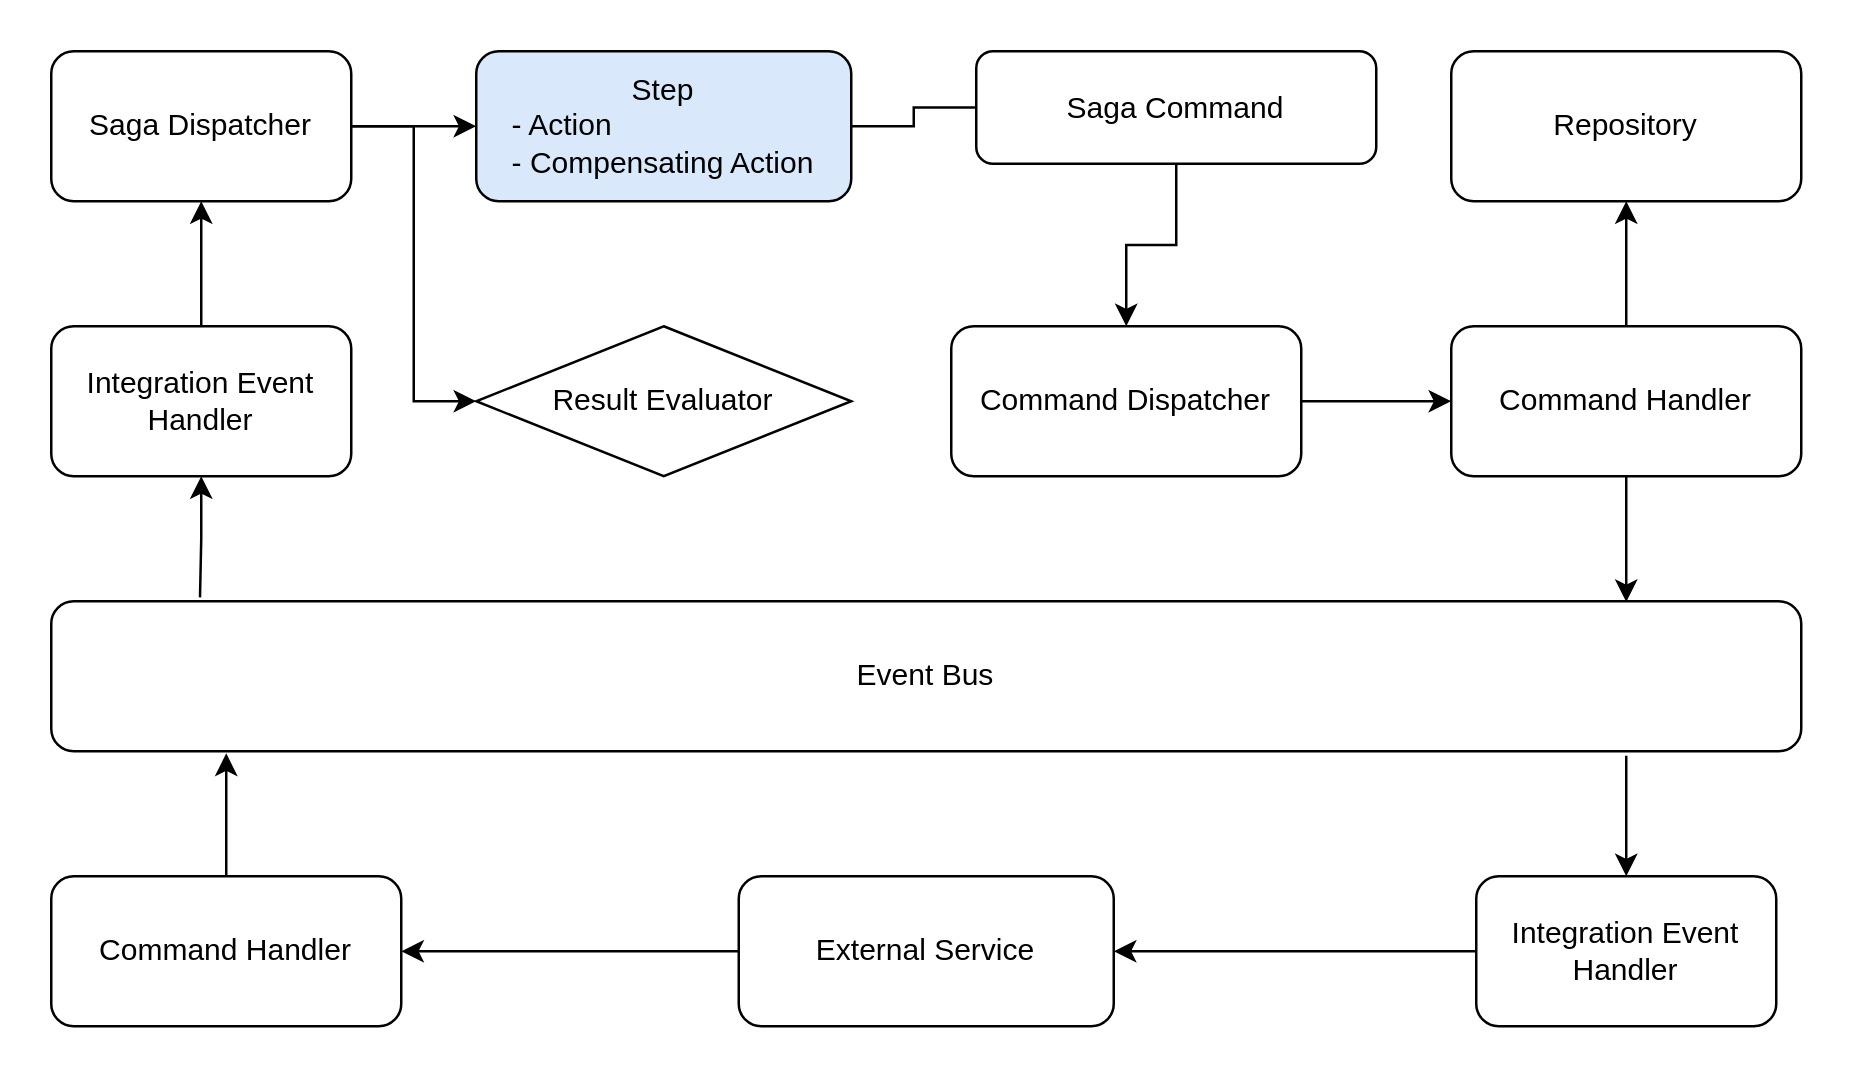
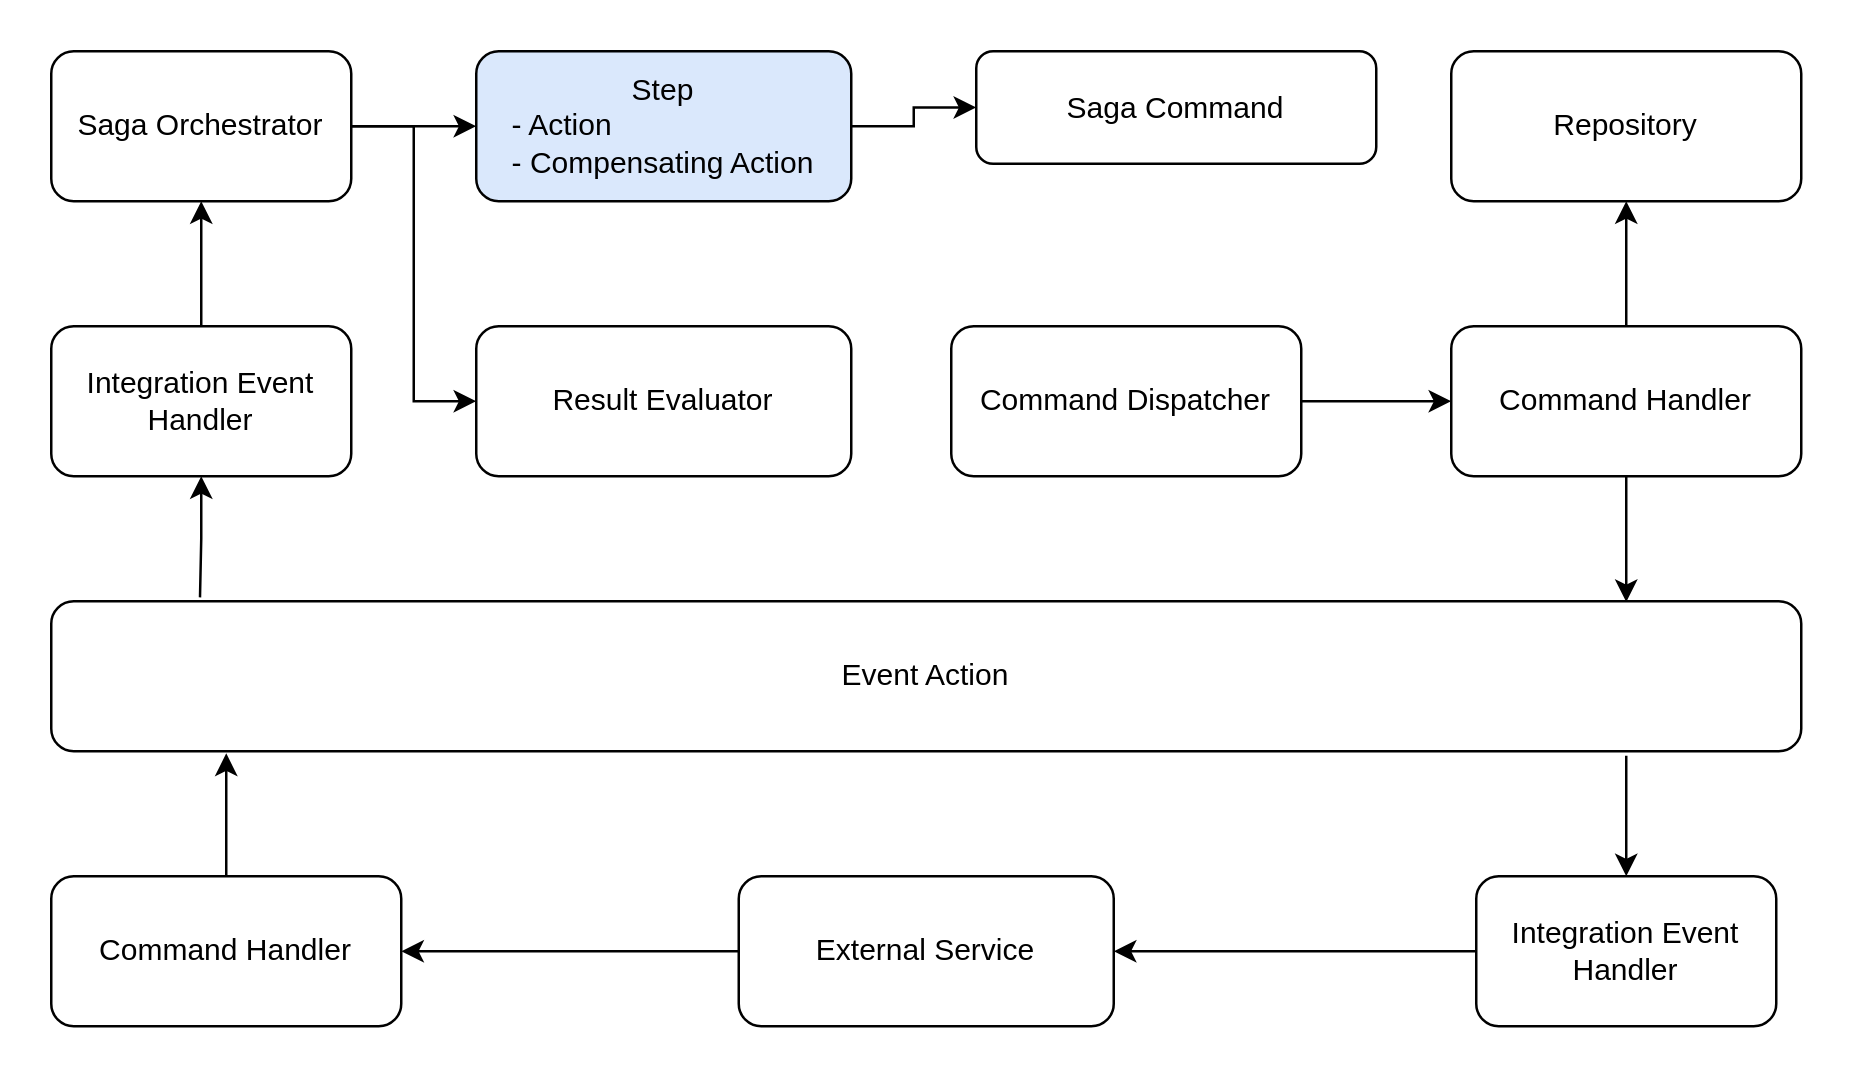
edge "Saga Command" -- "Step - Action - Compensating Action": arrowhead none -> classic
node "Saga Dispatcher": label "Saga Dispatcher" -> "Saga Orchestrator"
edge "Saga Command" -> "Command Dispatcher": removed
node "Result Evaluator": shape diamond -> rounded rectangle
node "Event Bus": label "Event Bus" -> "Event Action"
